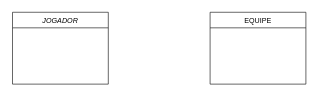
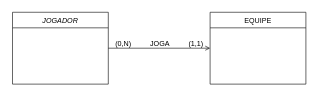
edge "JOGADOR" -> "EQUIPE": added, labels "(0,N)", "JOGA", "(1,1)"
